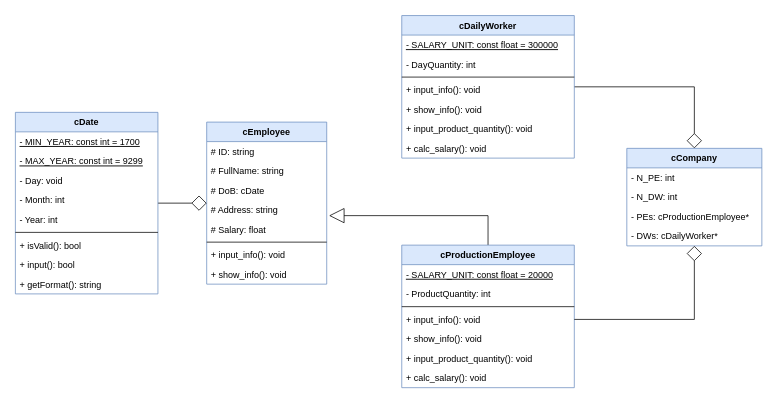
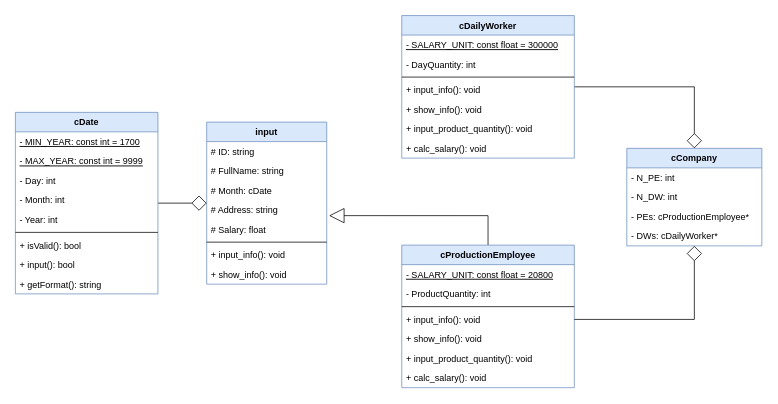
node "cEmployee": label "cEmployee" -> "input"
node "- MAX_YEAR: const int = 9299": label "- MAX_YEAR: const int = 9299" -> "- MAX_YEAR: const int = 9999"
node "- Day: void": label "- Day: void" -> "- Day: int"
node "# DoB: cDate": label "# DoB: cDate" -> "# Month: cDate"
node "- SALARY_UNIT: const float = 20000": label "- SALARY_UNIT: const float = 20000" -> "- SALARY_UNIT: const float = 20800"
